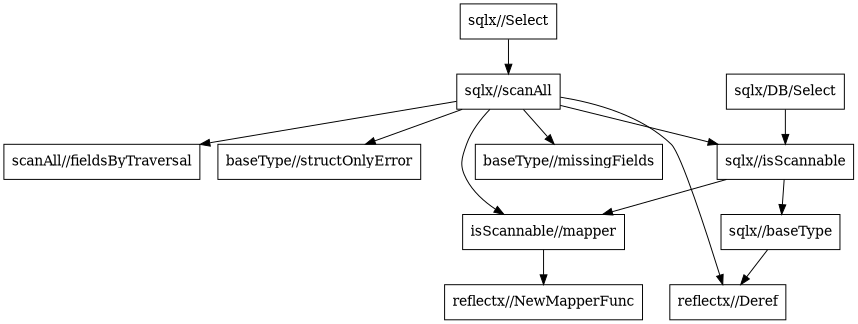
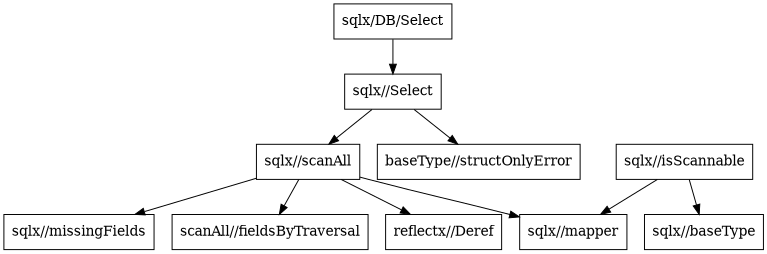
edge "sqlx//scanAll" -> "sqlx//isScannable": removed
edge "sqlx/DB/Select" -> "sqlx//isScannable": now "sqlx/DB/Select" -> "sqlx//Select"
edge "sqlx//scanAll" -> "baseType//structOnlyError": now "sqlx//Select" -> "baseType//structOnlyError"
node "baseType//missingFields": label "baseType//missingFields" -> "sqlx//missingFields"
node "isScannable//mapper": label "isScannable//mapper" -> "sqlx//mapper"
edge "sqlx//baseType" -> "reflectx//Deref": removed
node "reflectx//NewMapperFunc": removed
